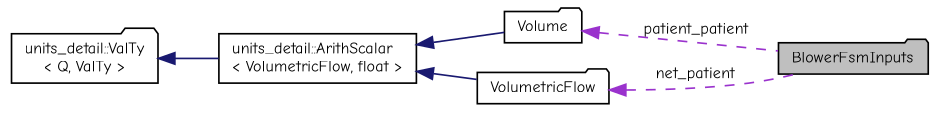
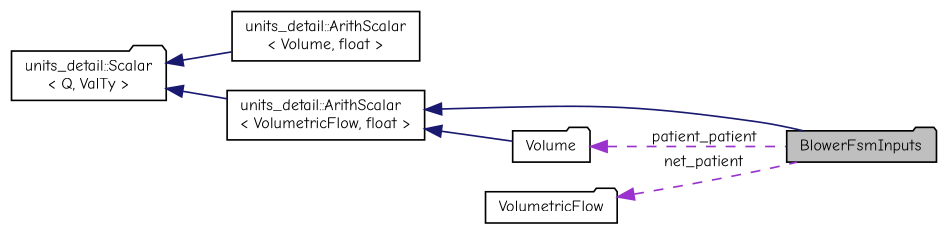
node "units_detail::ArithScalar < Volume, float >": added
node "units_detail::ValTy < Q, ValTy >": label "units_detail::ValTy < Q, ValTy >" -> "units_detail::Scalar < Q, ValTy >"
edge "VolumetricFlow" -> "units_detail::ArithScalar < VolumetricFlow, float >": now "BlowerFsmInputs" -> "units_detail::ArithScalar < VolumetricFlow, float >"
